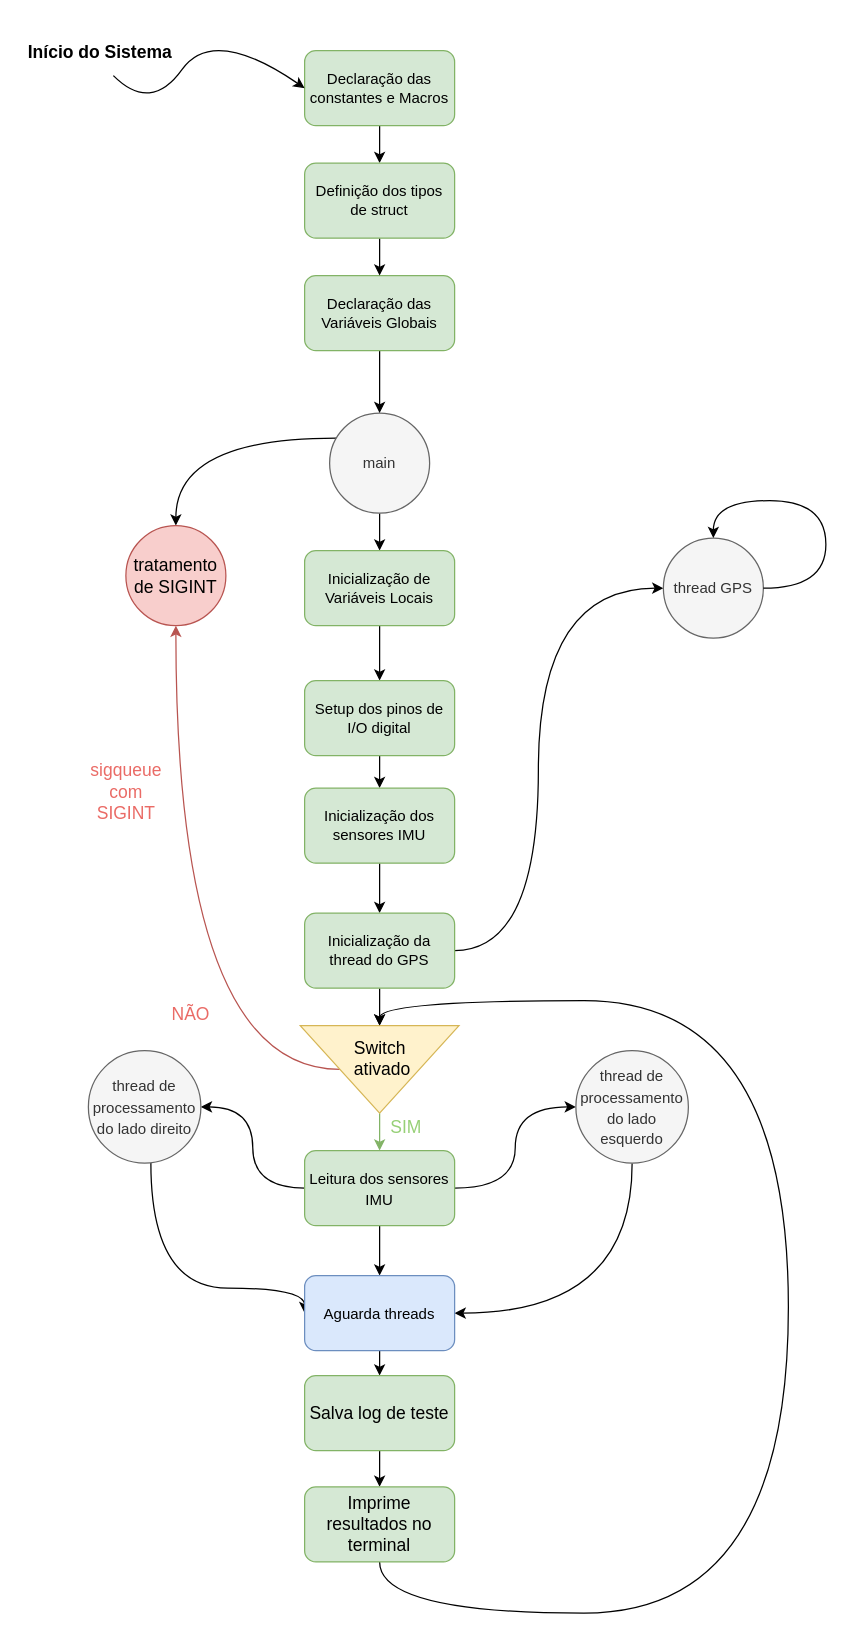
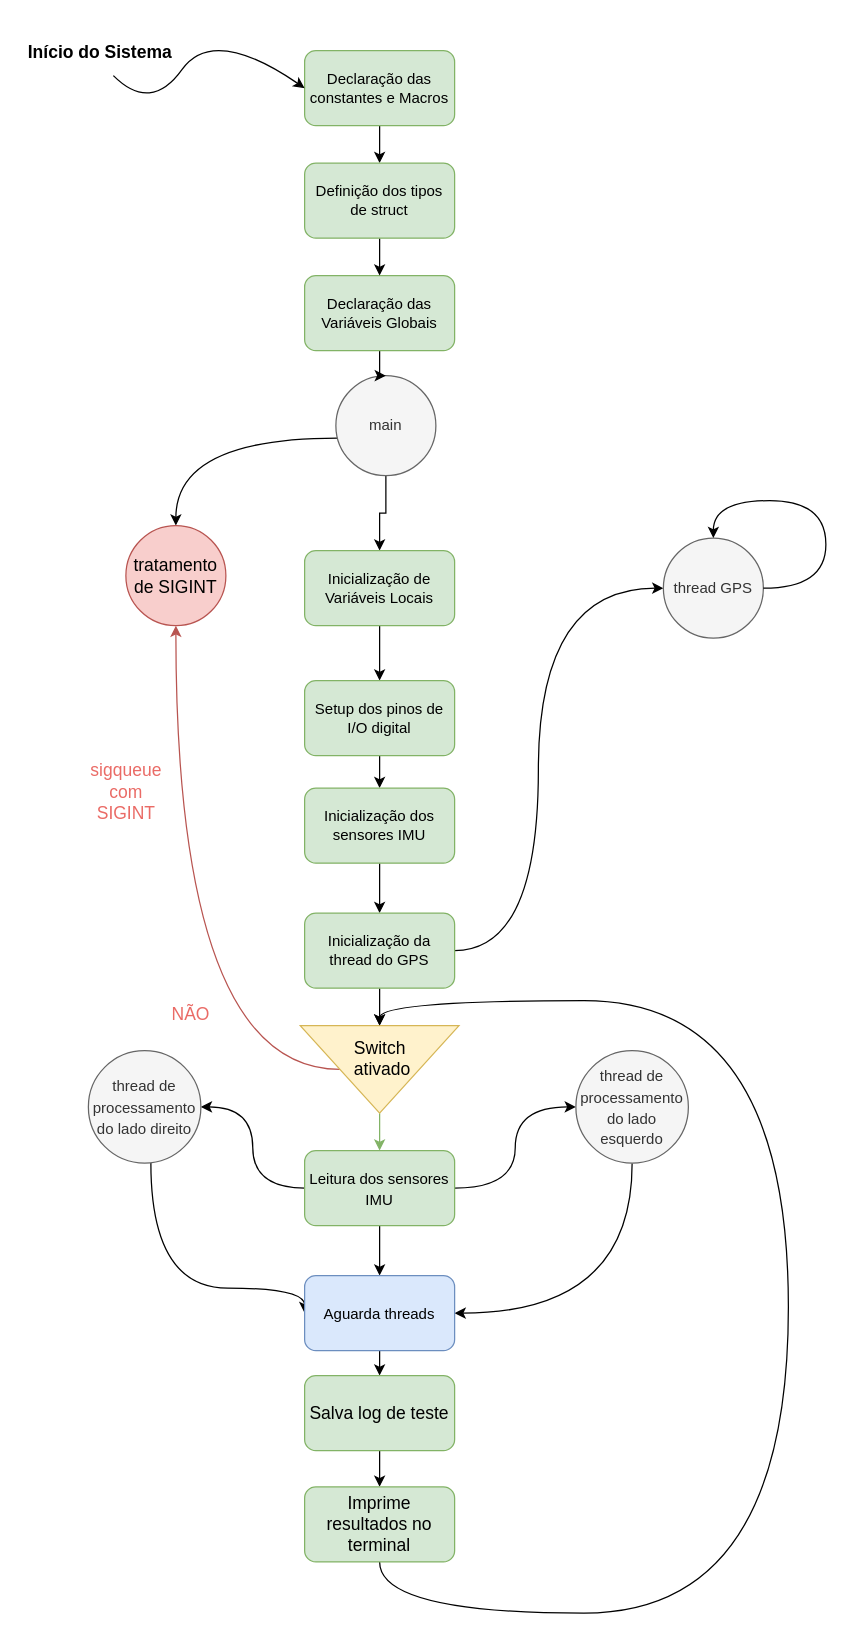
node "main": moved (379, 463) -> (386, 426)
node "SIM": removed
